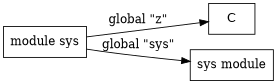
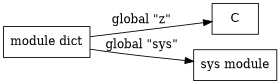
node "module sys": label "module sys" -> "module dict"
